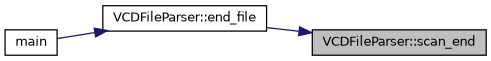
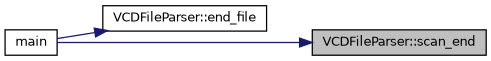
edge "VCDFileParser::end_file" -> "VCDFileParser::scan_end": now "main" -> "VCDFileParser::scan_end"
